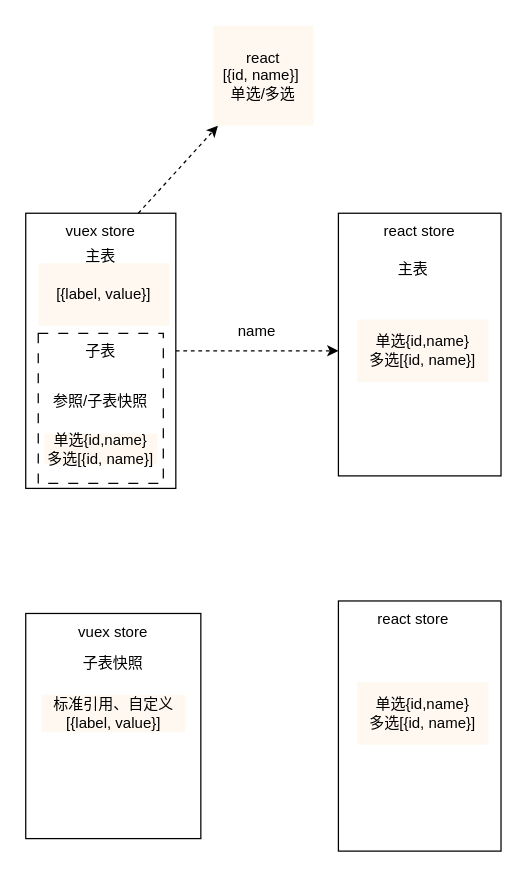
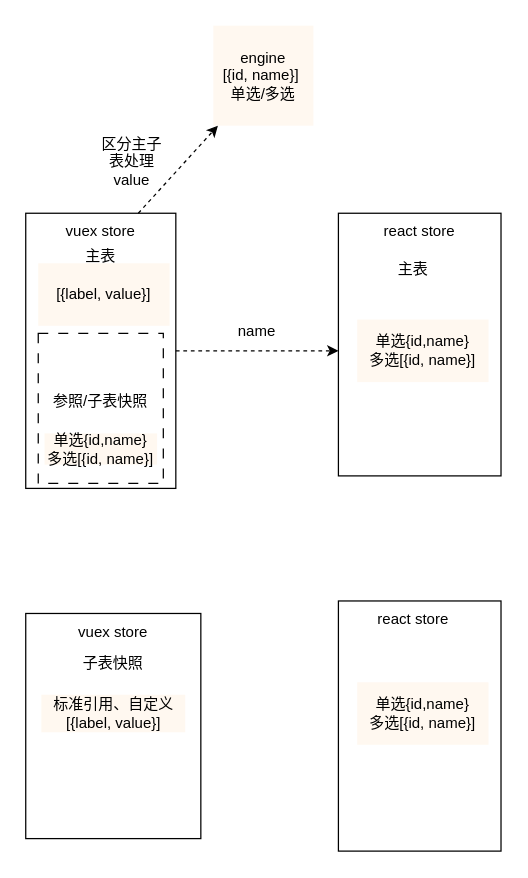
node "react [{id, name}] 单选/多选": label "react [{id, name}] 单选/多选" -> "engine [{id, name}] 单选/多选"
node "区分主子表处理value": added
node "子表": removed
